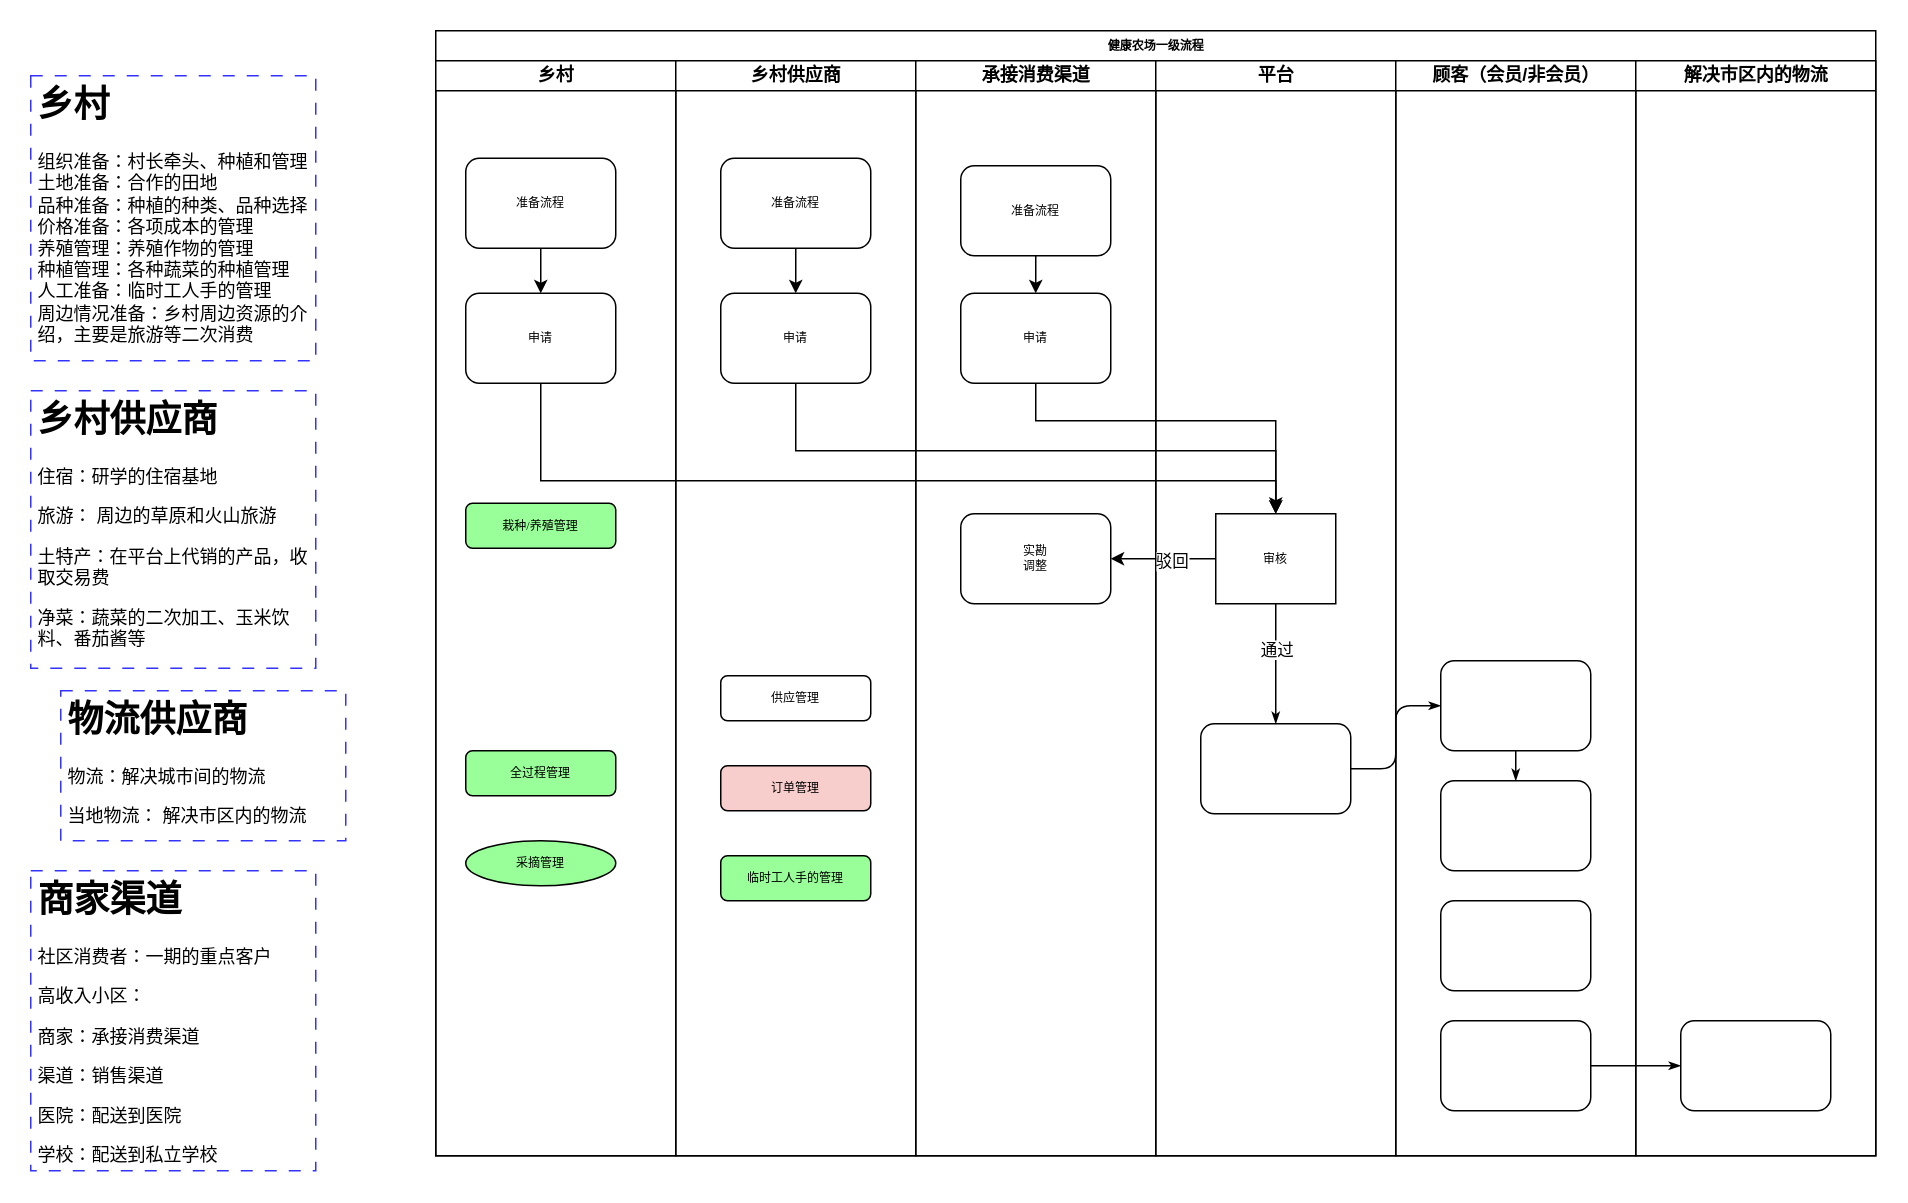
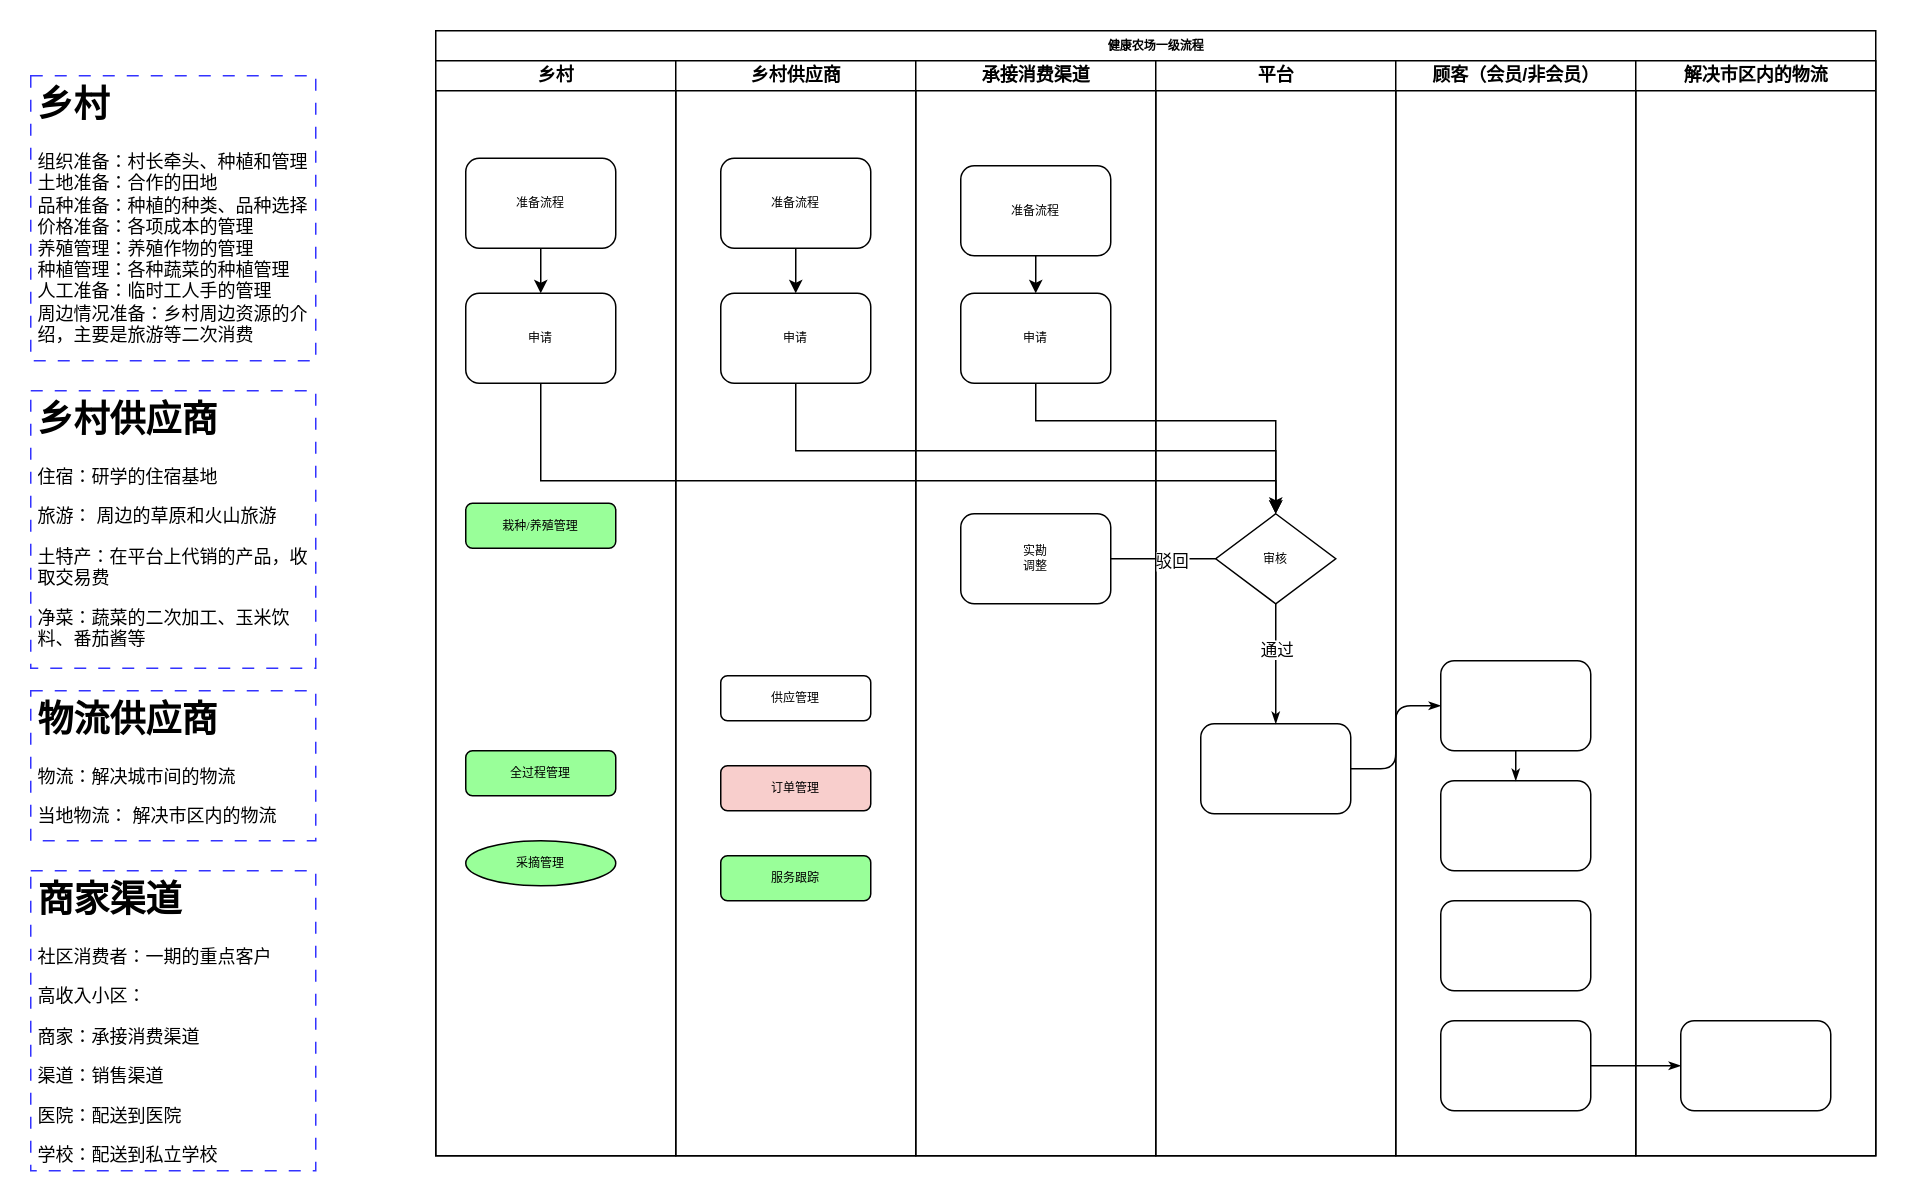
edge "审核" -> "实勘 调整": arrowhead classic -> none
node "审核": shape rectangle -> diamond
node "物流供应商物流：解决城市间的物流 当地物流： 解决市区内的物流": moved (203, 766) -> (173, 766)
node "临时工人手的管理": label "临时工人手的管理" -> "服务跟踪"
